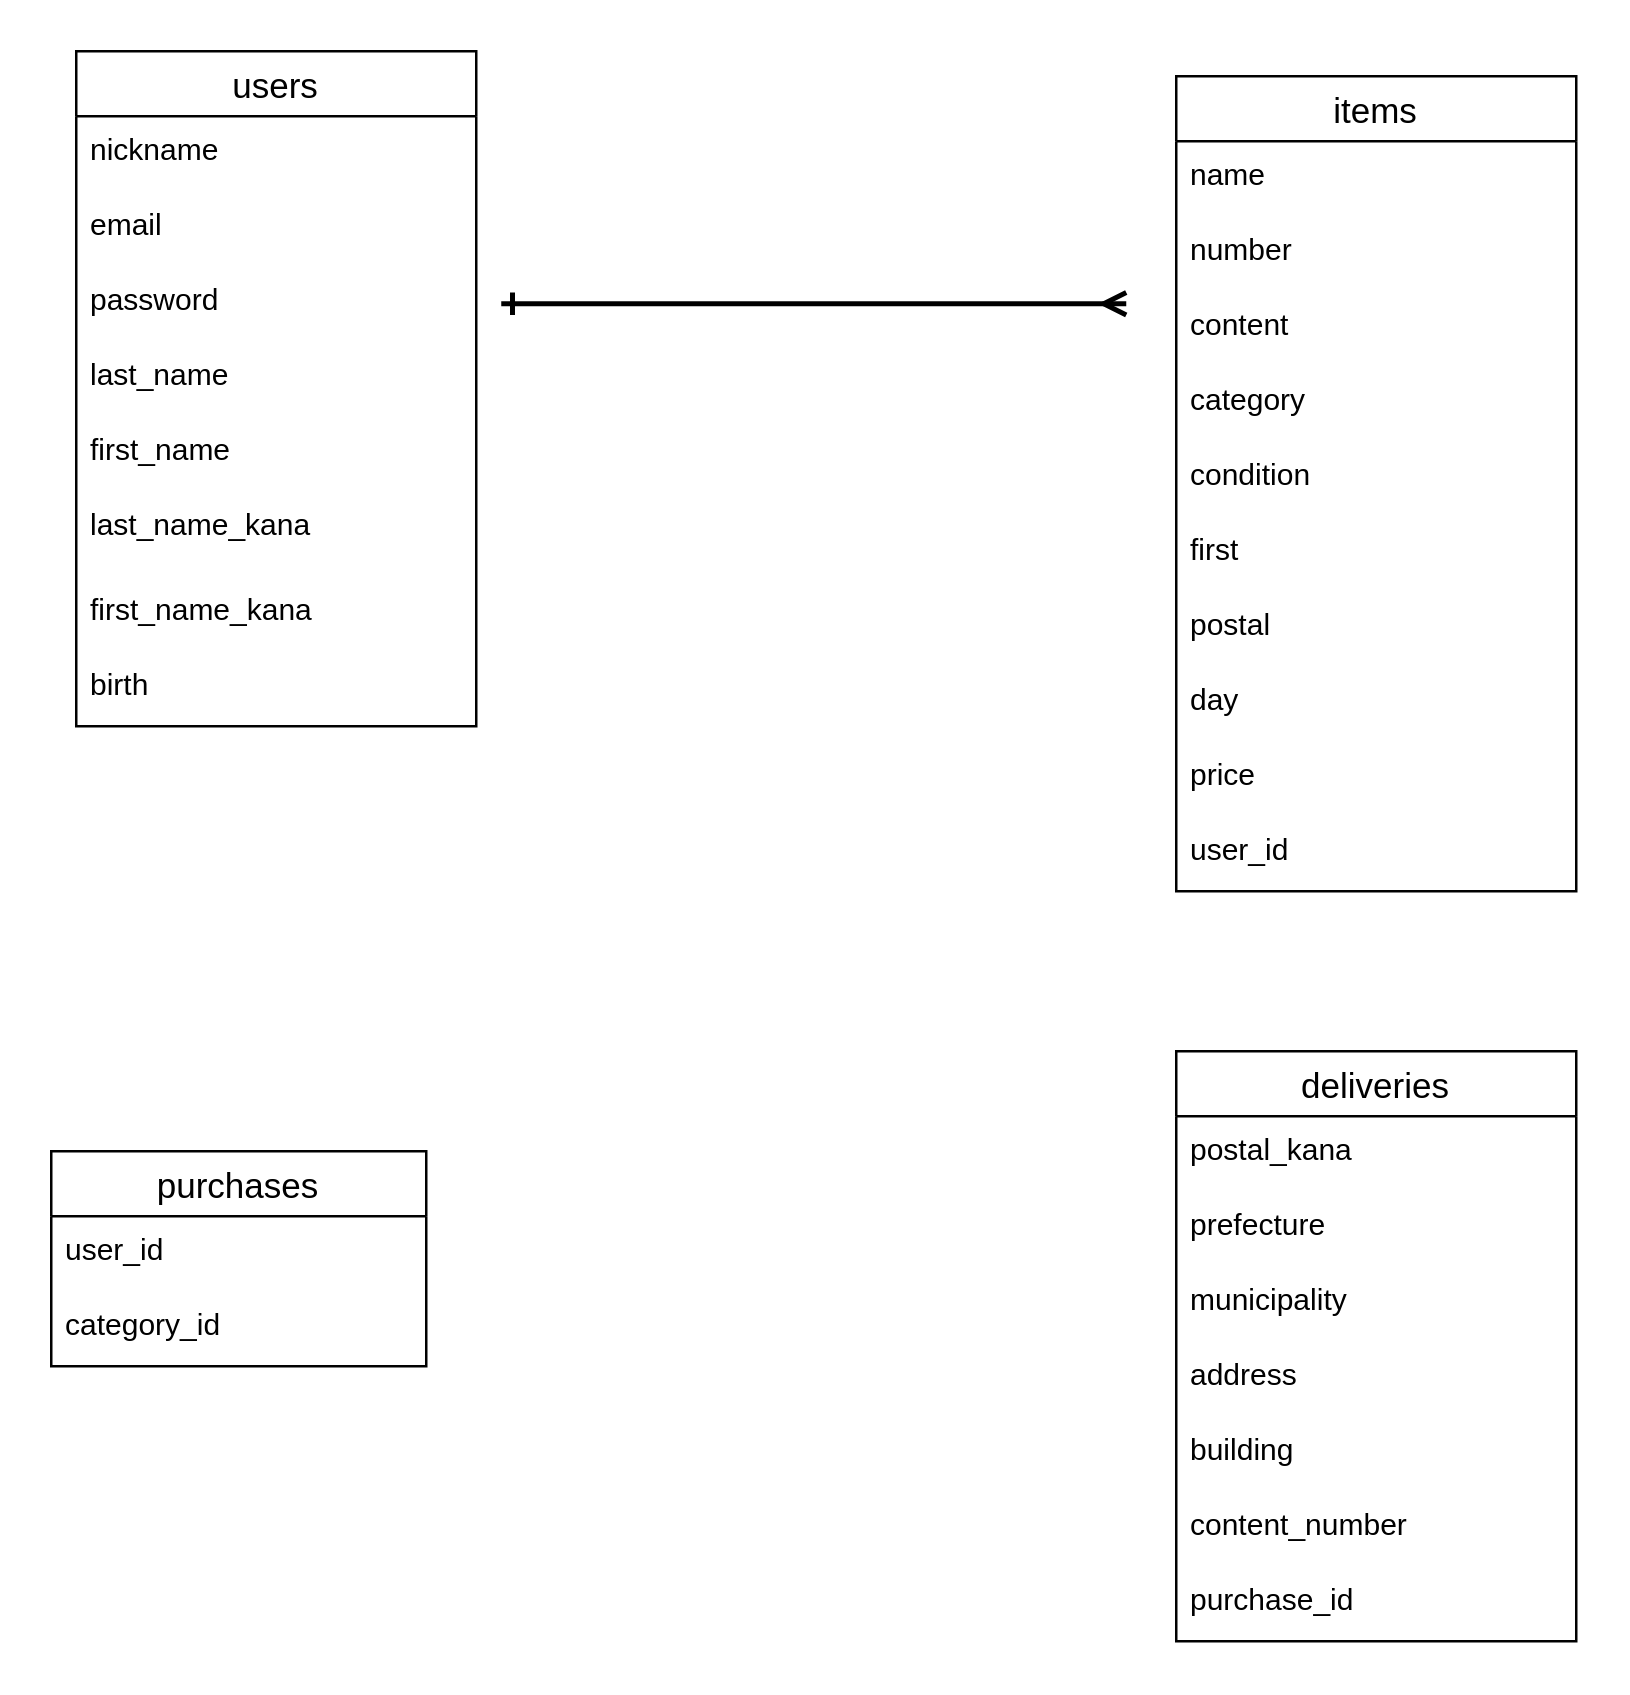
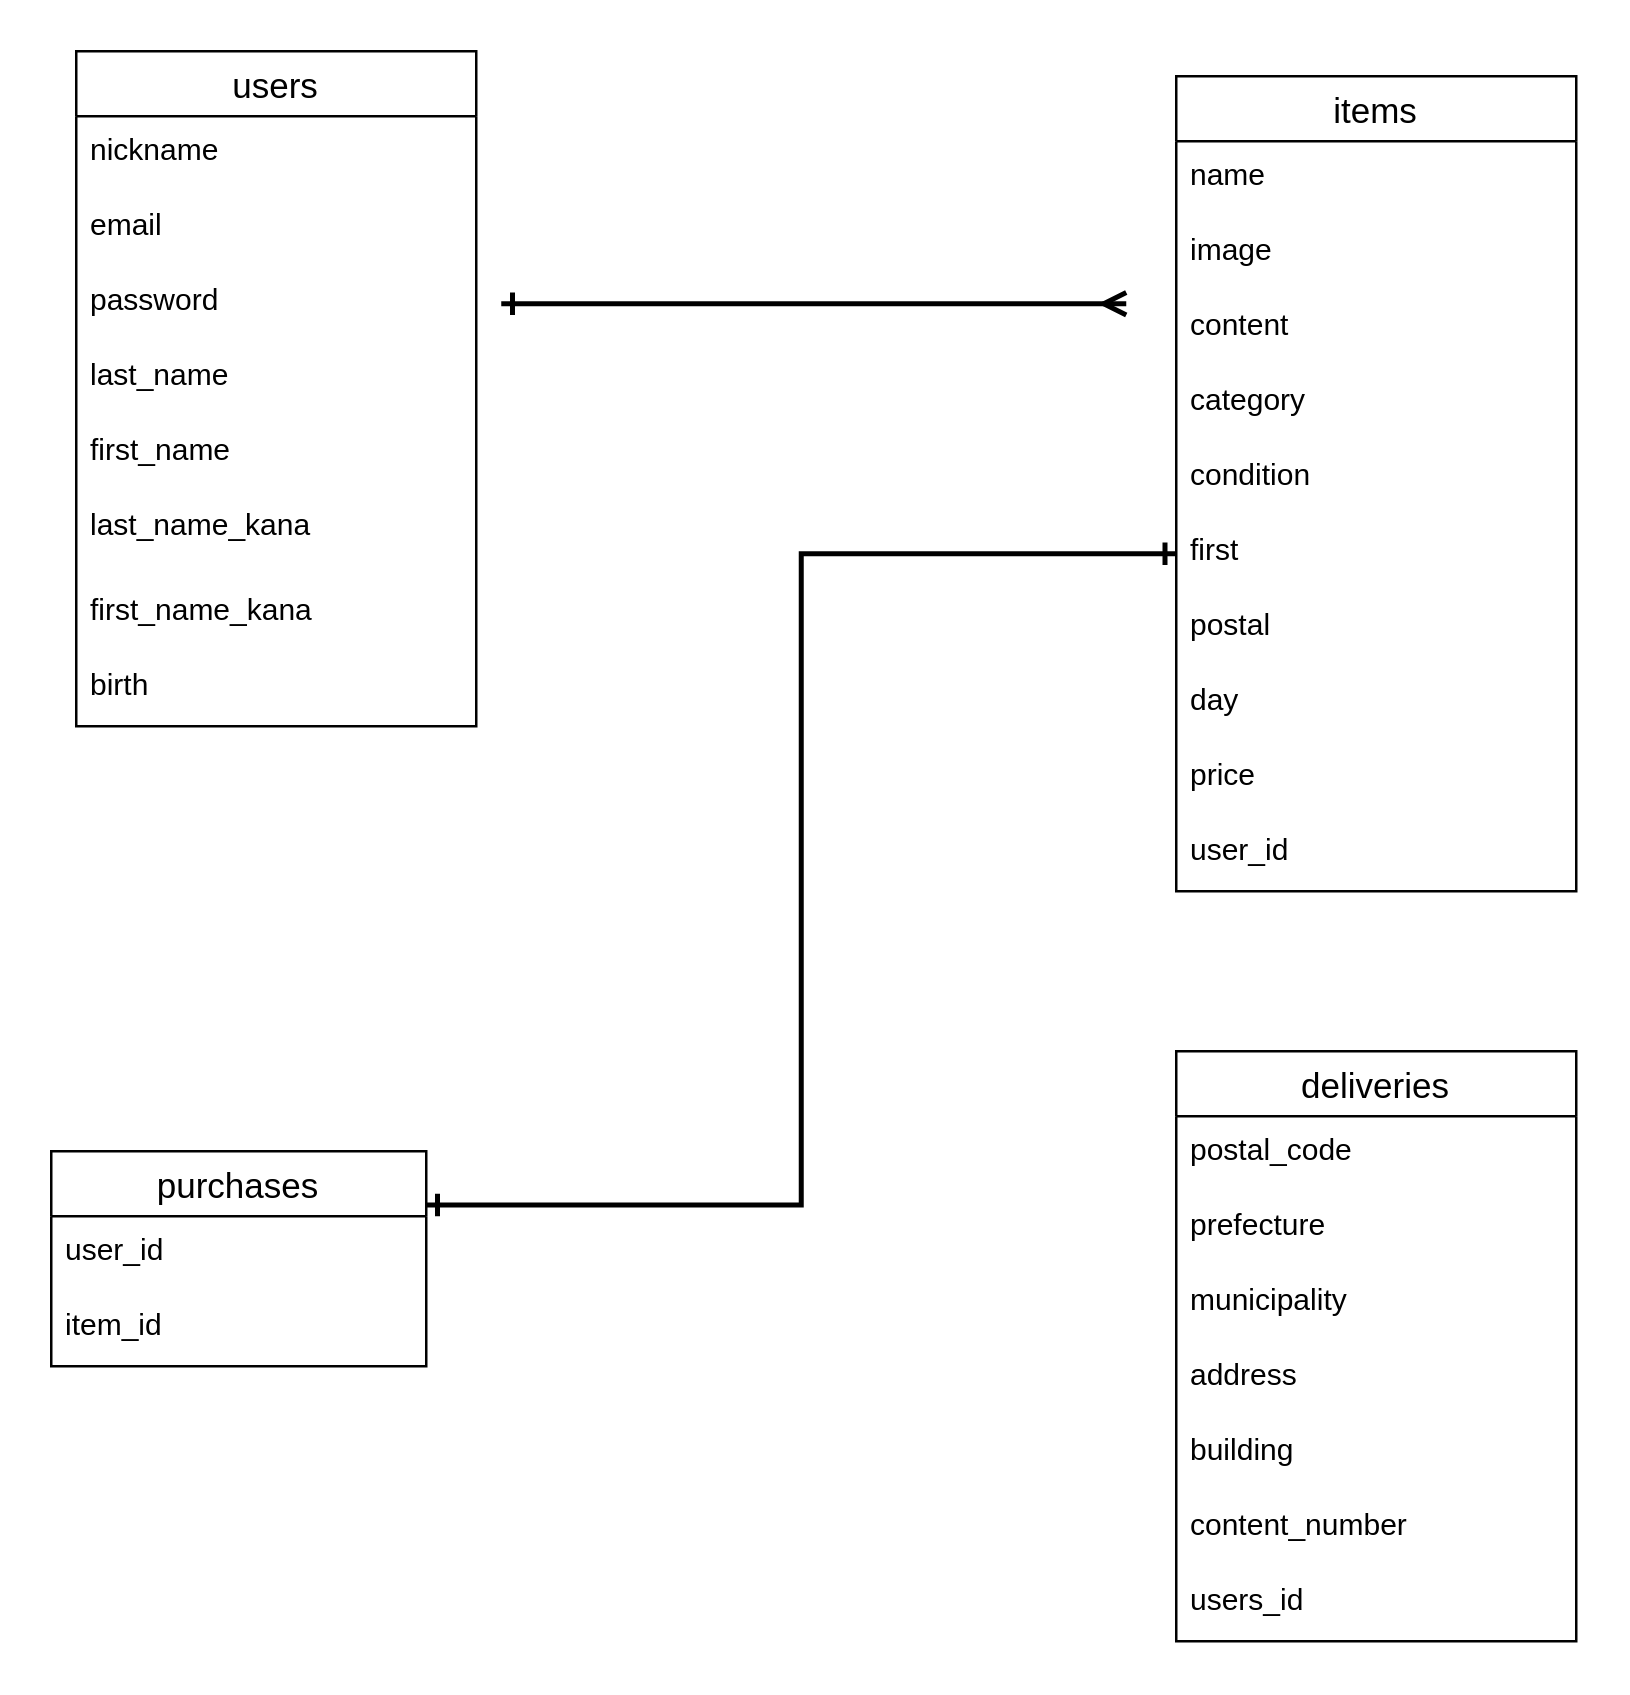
node "number": label "number" -> "image"
edge "first" -- "purchases": added
node "postal_kana": label "postal_kana" -> "postal_code"
node "category_id": label "category_id" -> "item_id"
node "purchase_id": label "purchase_id" -> "users_id"
